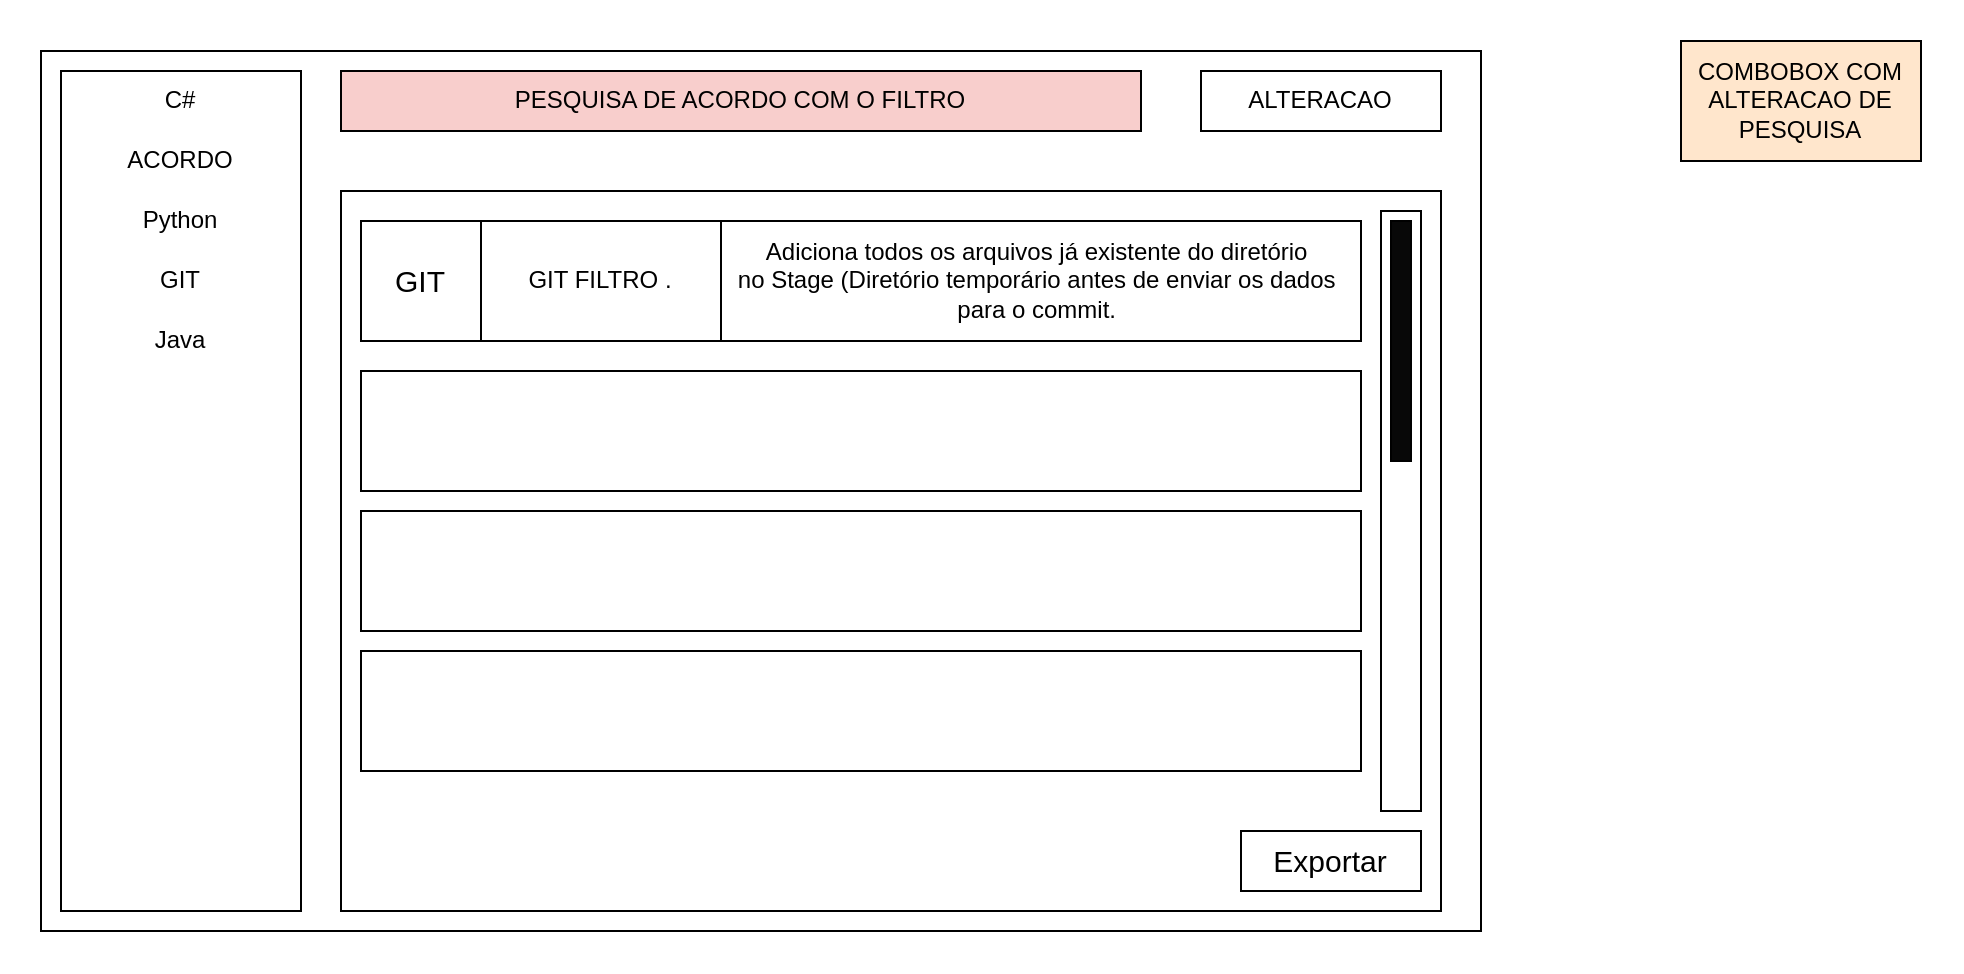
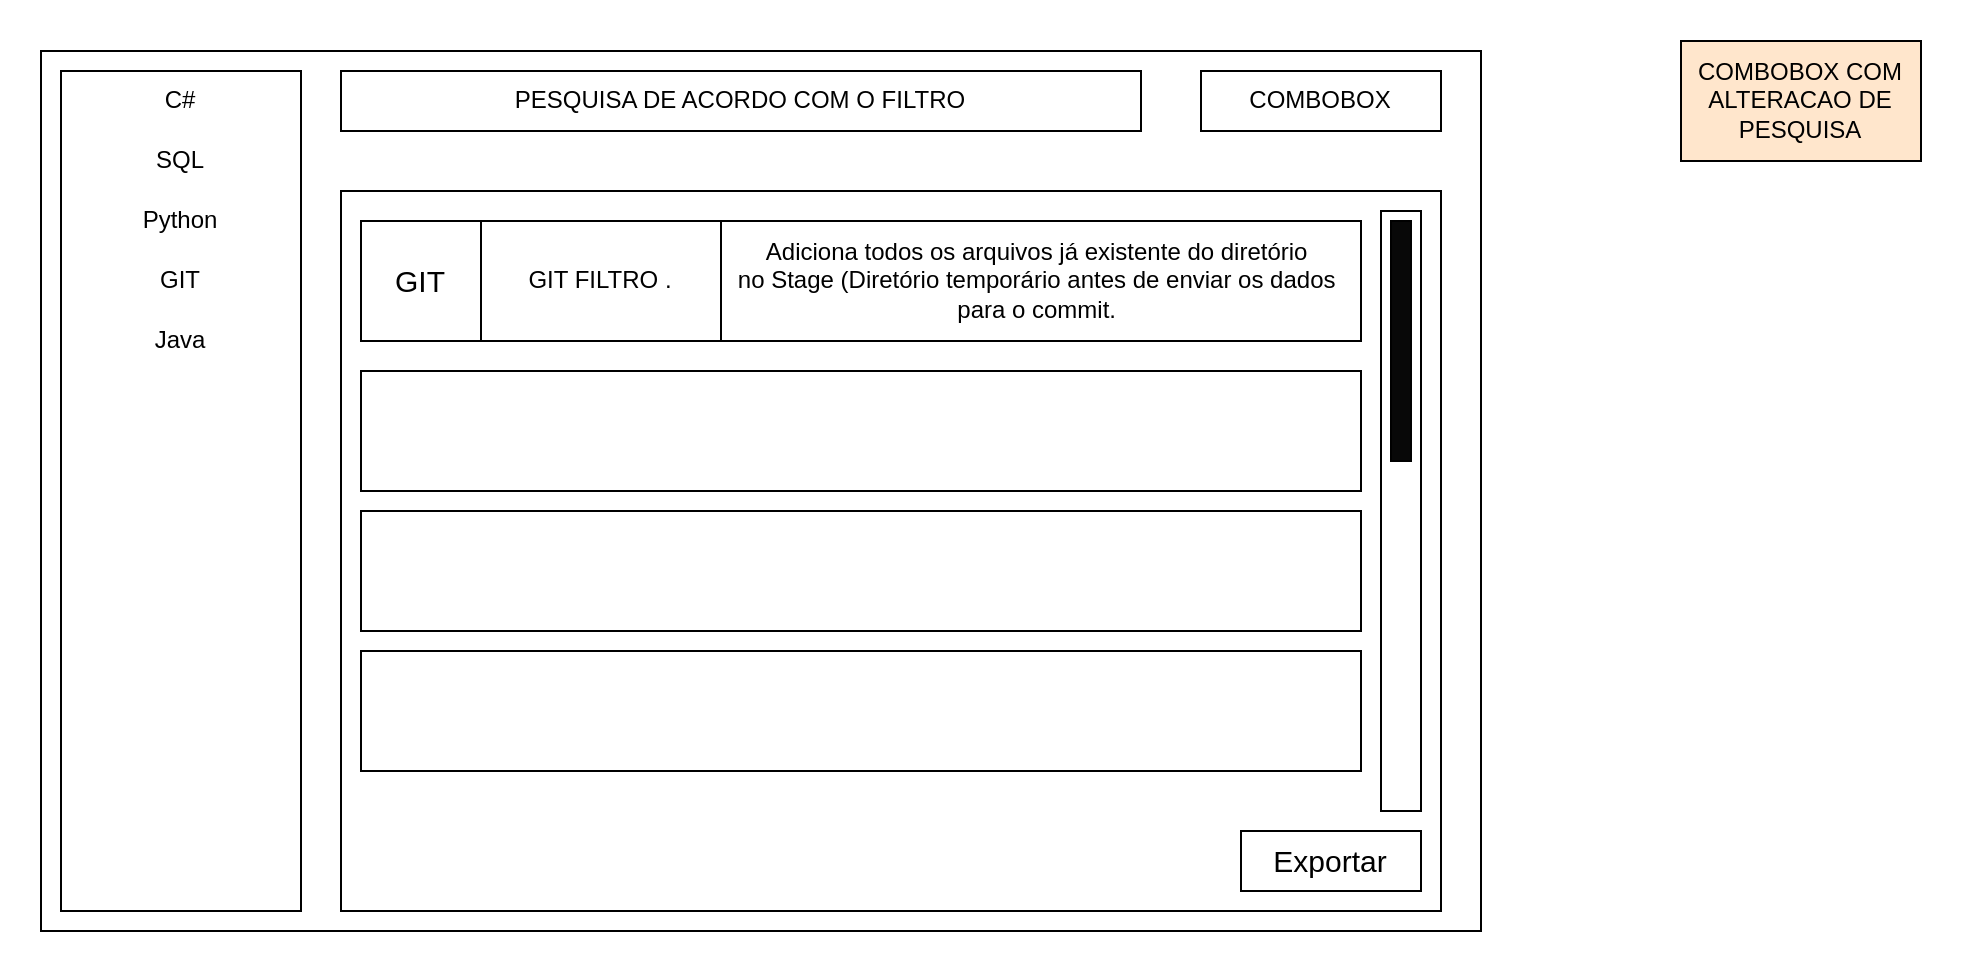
node "PESQUISA DE ACORDO COM O FILTRO": fillcolor #f8cecc -> #ffffff
node "ALTERACAO": label "ALTERACAO" -> "COMBOBOX"
node "ACORDO": label "ACORDO" -> "SQL"
